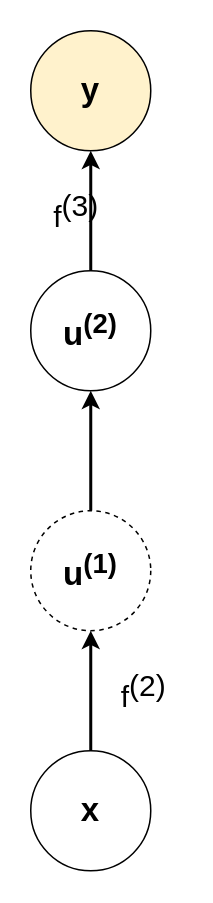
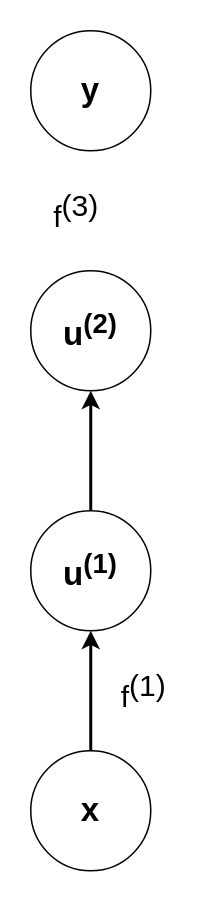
node "y": fillcolor #fff2cc -> #ffffff
edge "u(2)" -> "y": removed
node "u(1)": style dashed -> solid
node "f(2)": label "f(2)" -> "f(1)"
